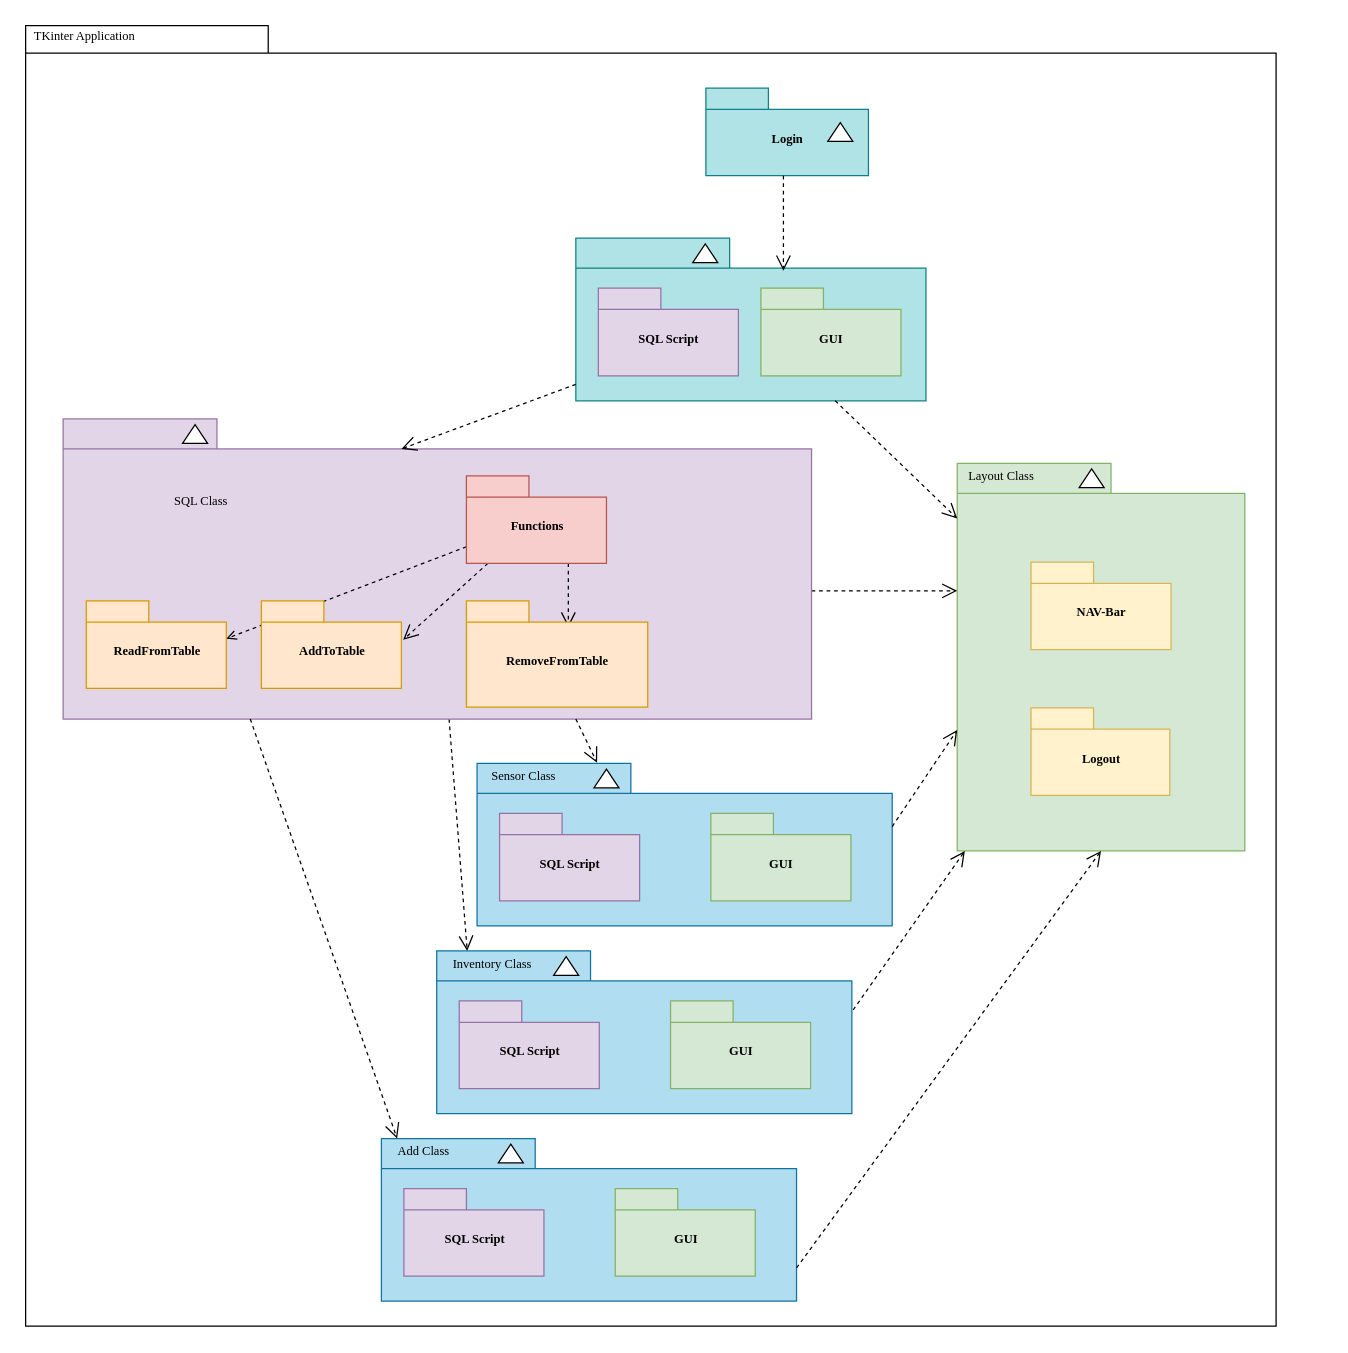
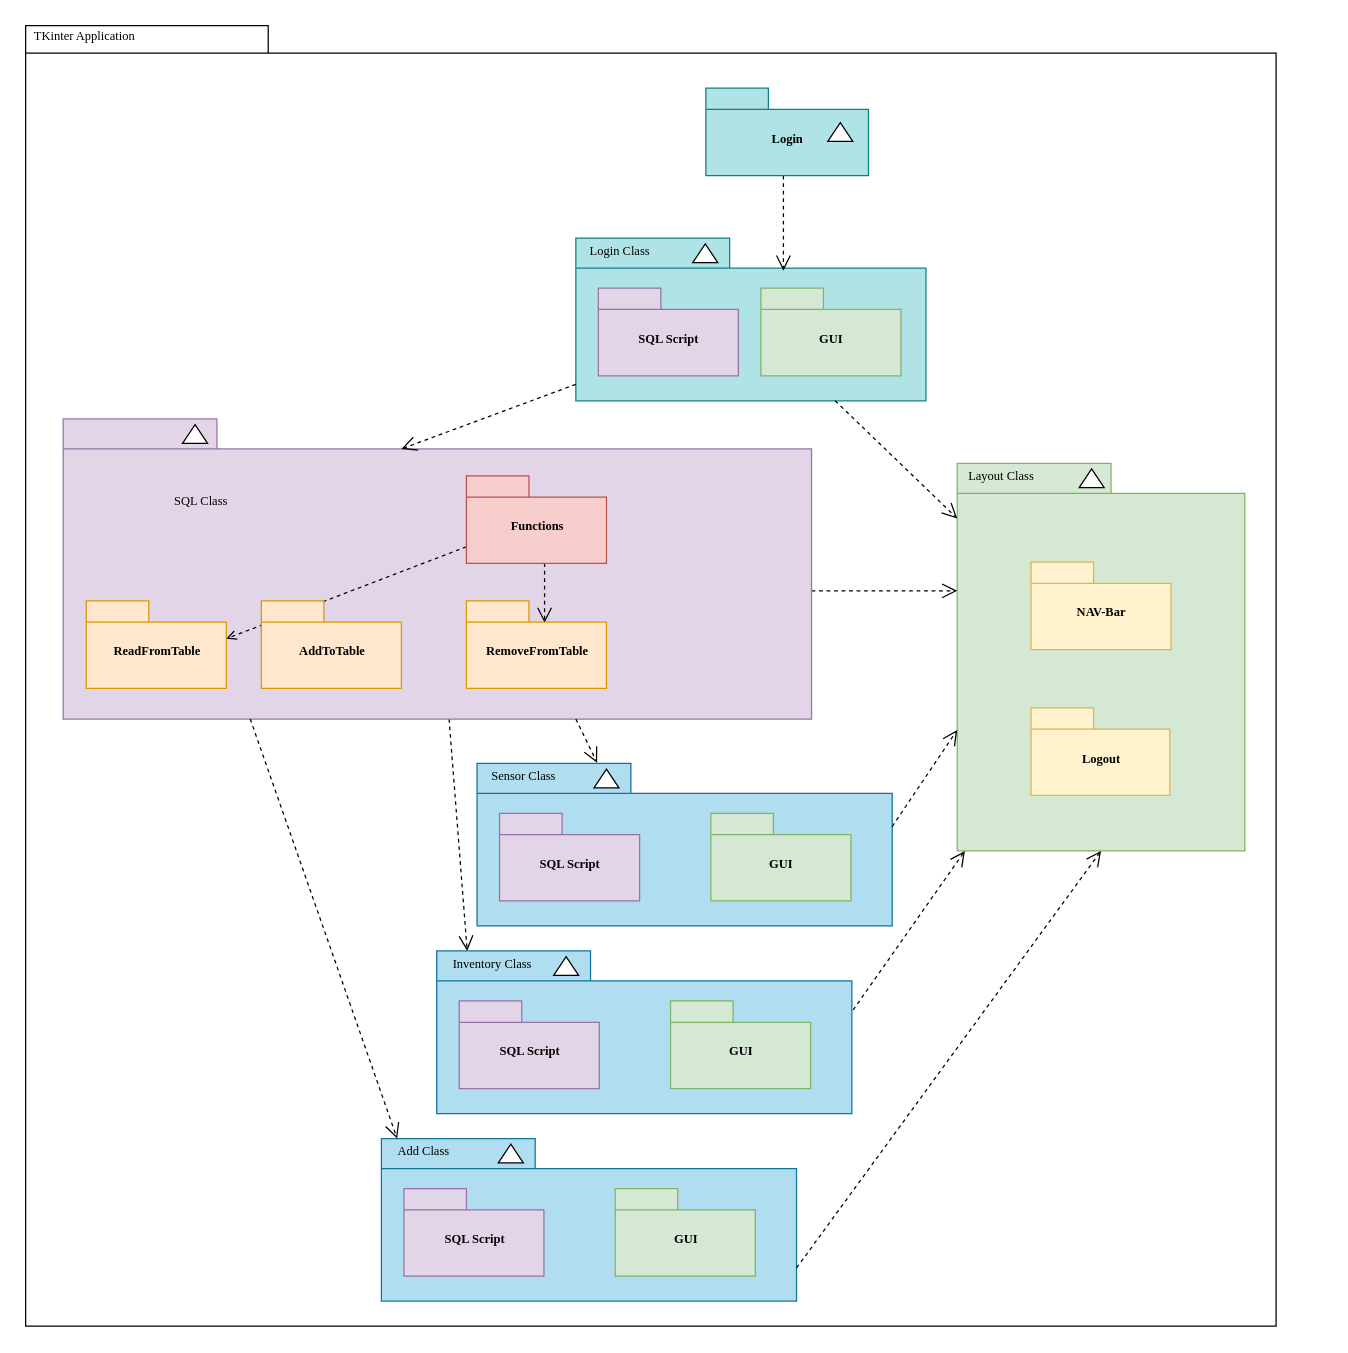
node "Login Class": added
edge "Functions" -> "AddToTable": removed
node "RemoveFromTable": size 181x106 -> 140x88
